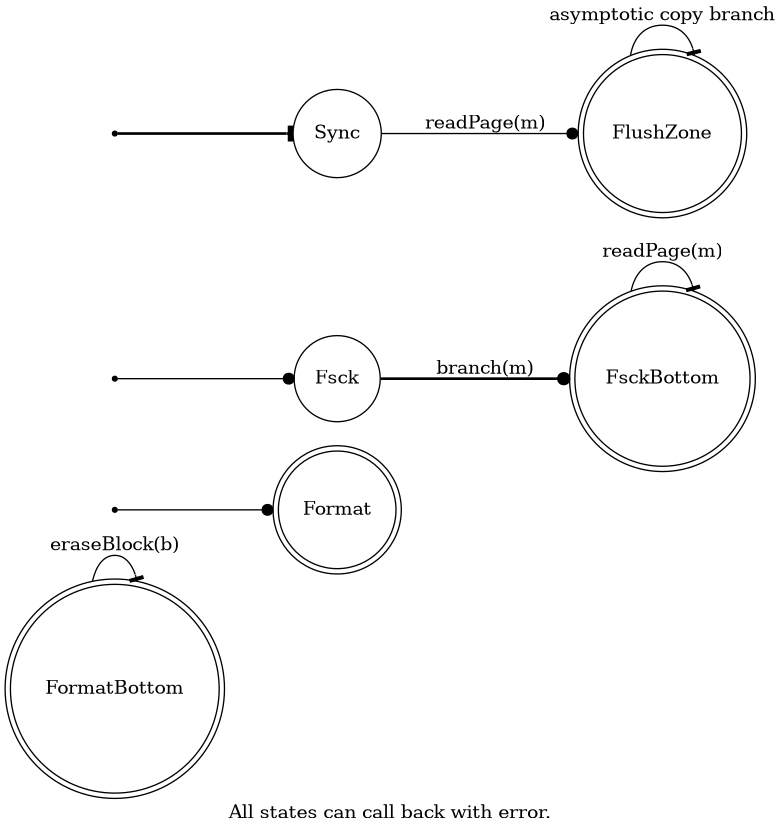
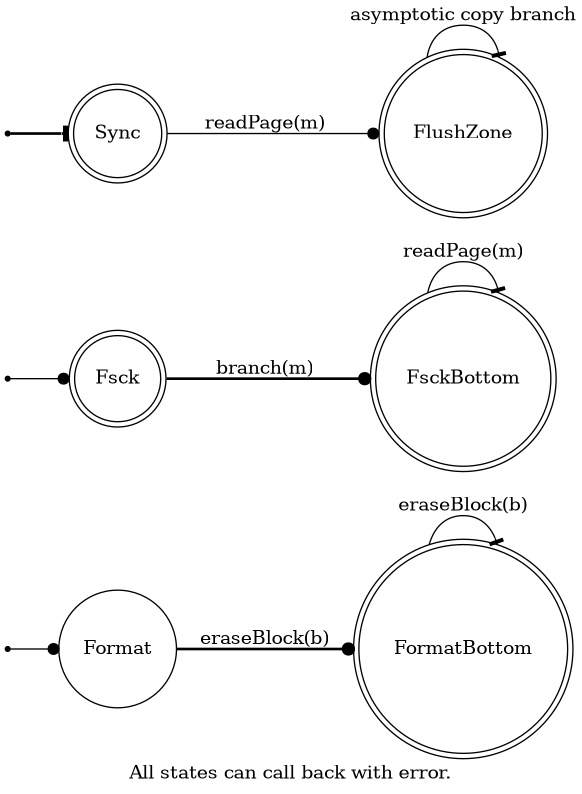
node "Sync": shape circle -> doublecircle
node "Fsck": shape circle -> doublecircle
node "Format": shape doublecircle -> circle
edge "Format" -> "FormatBottom": added, label "eraseBlock(b)"
